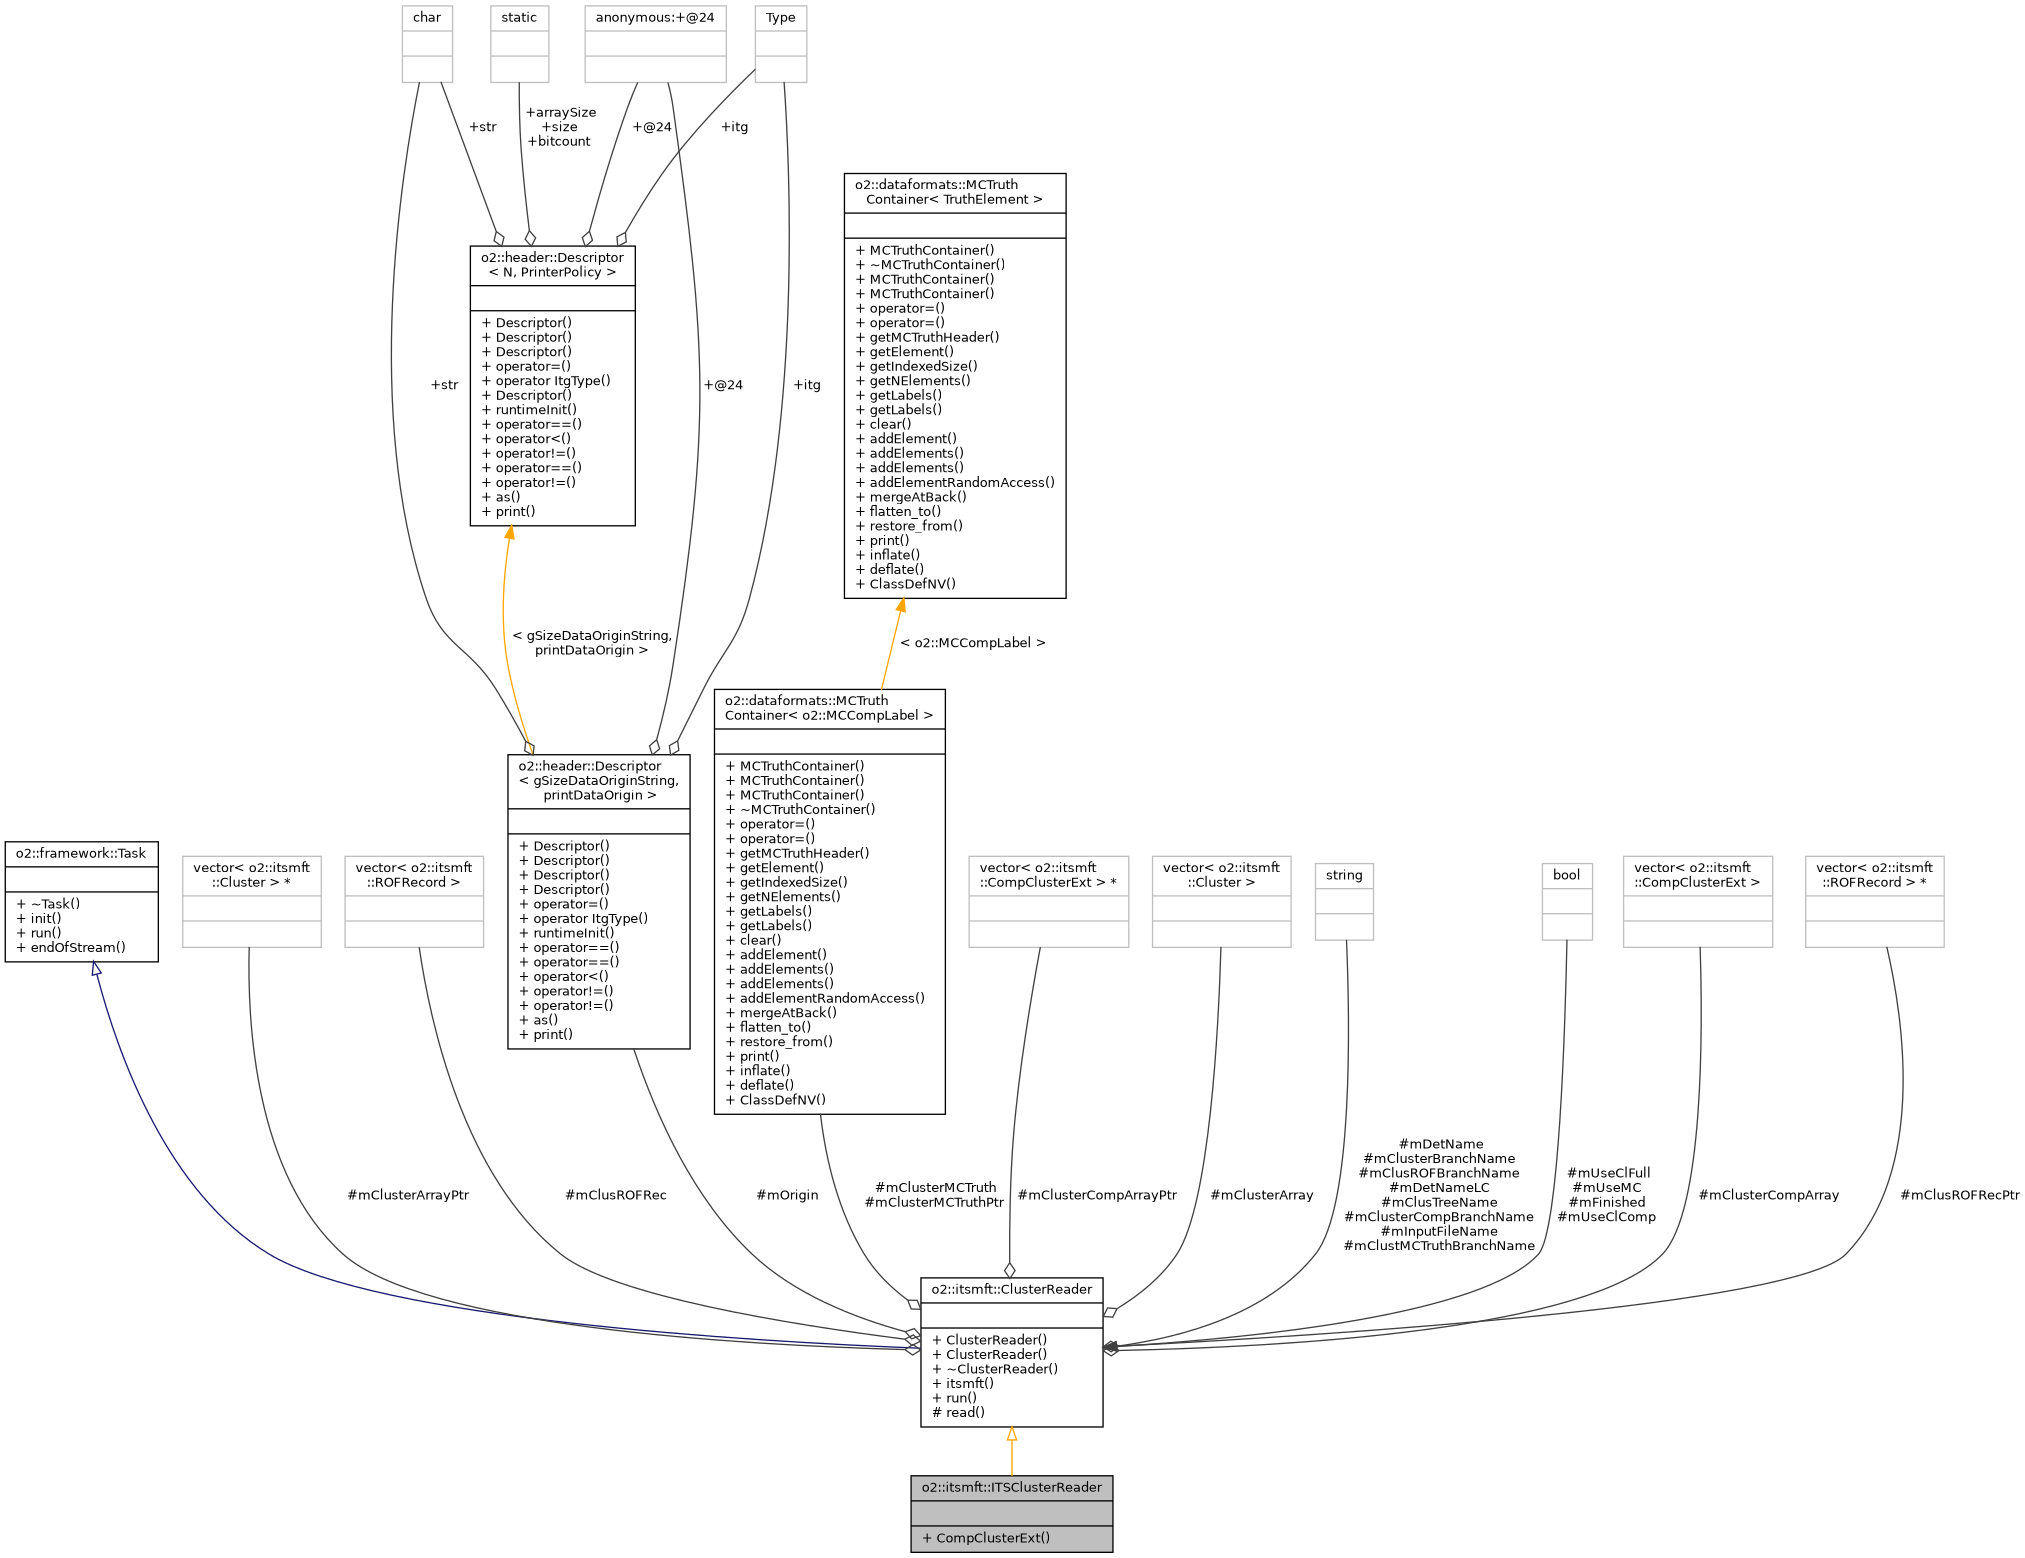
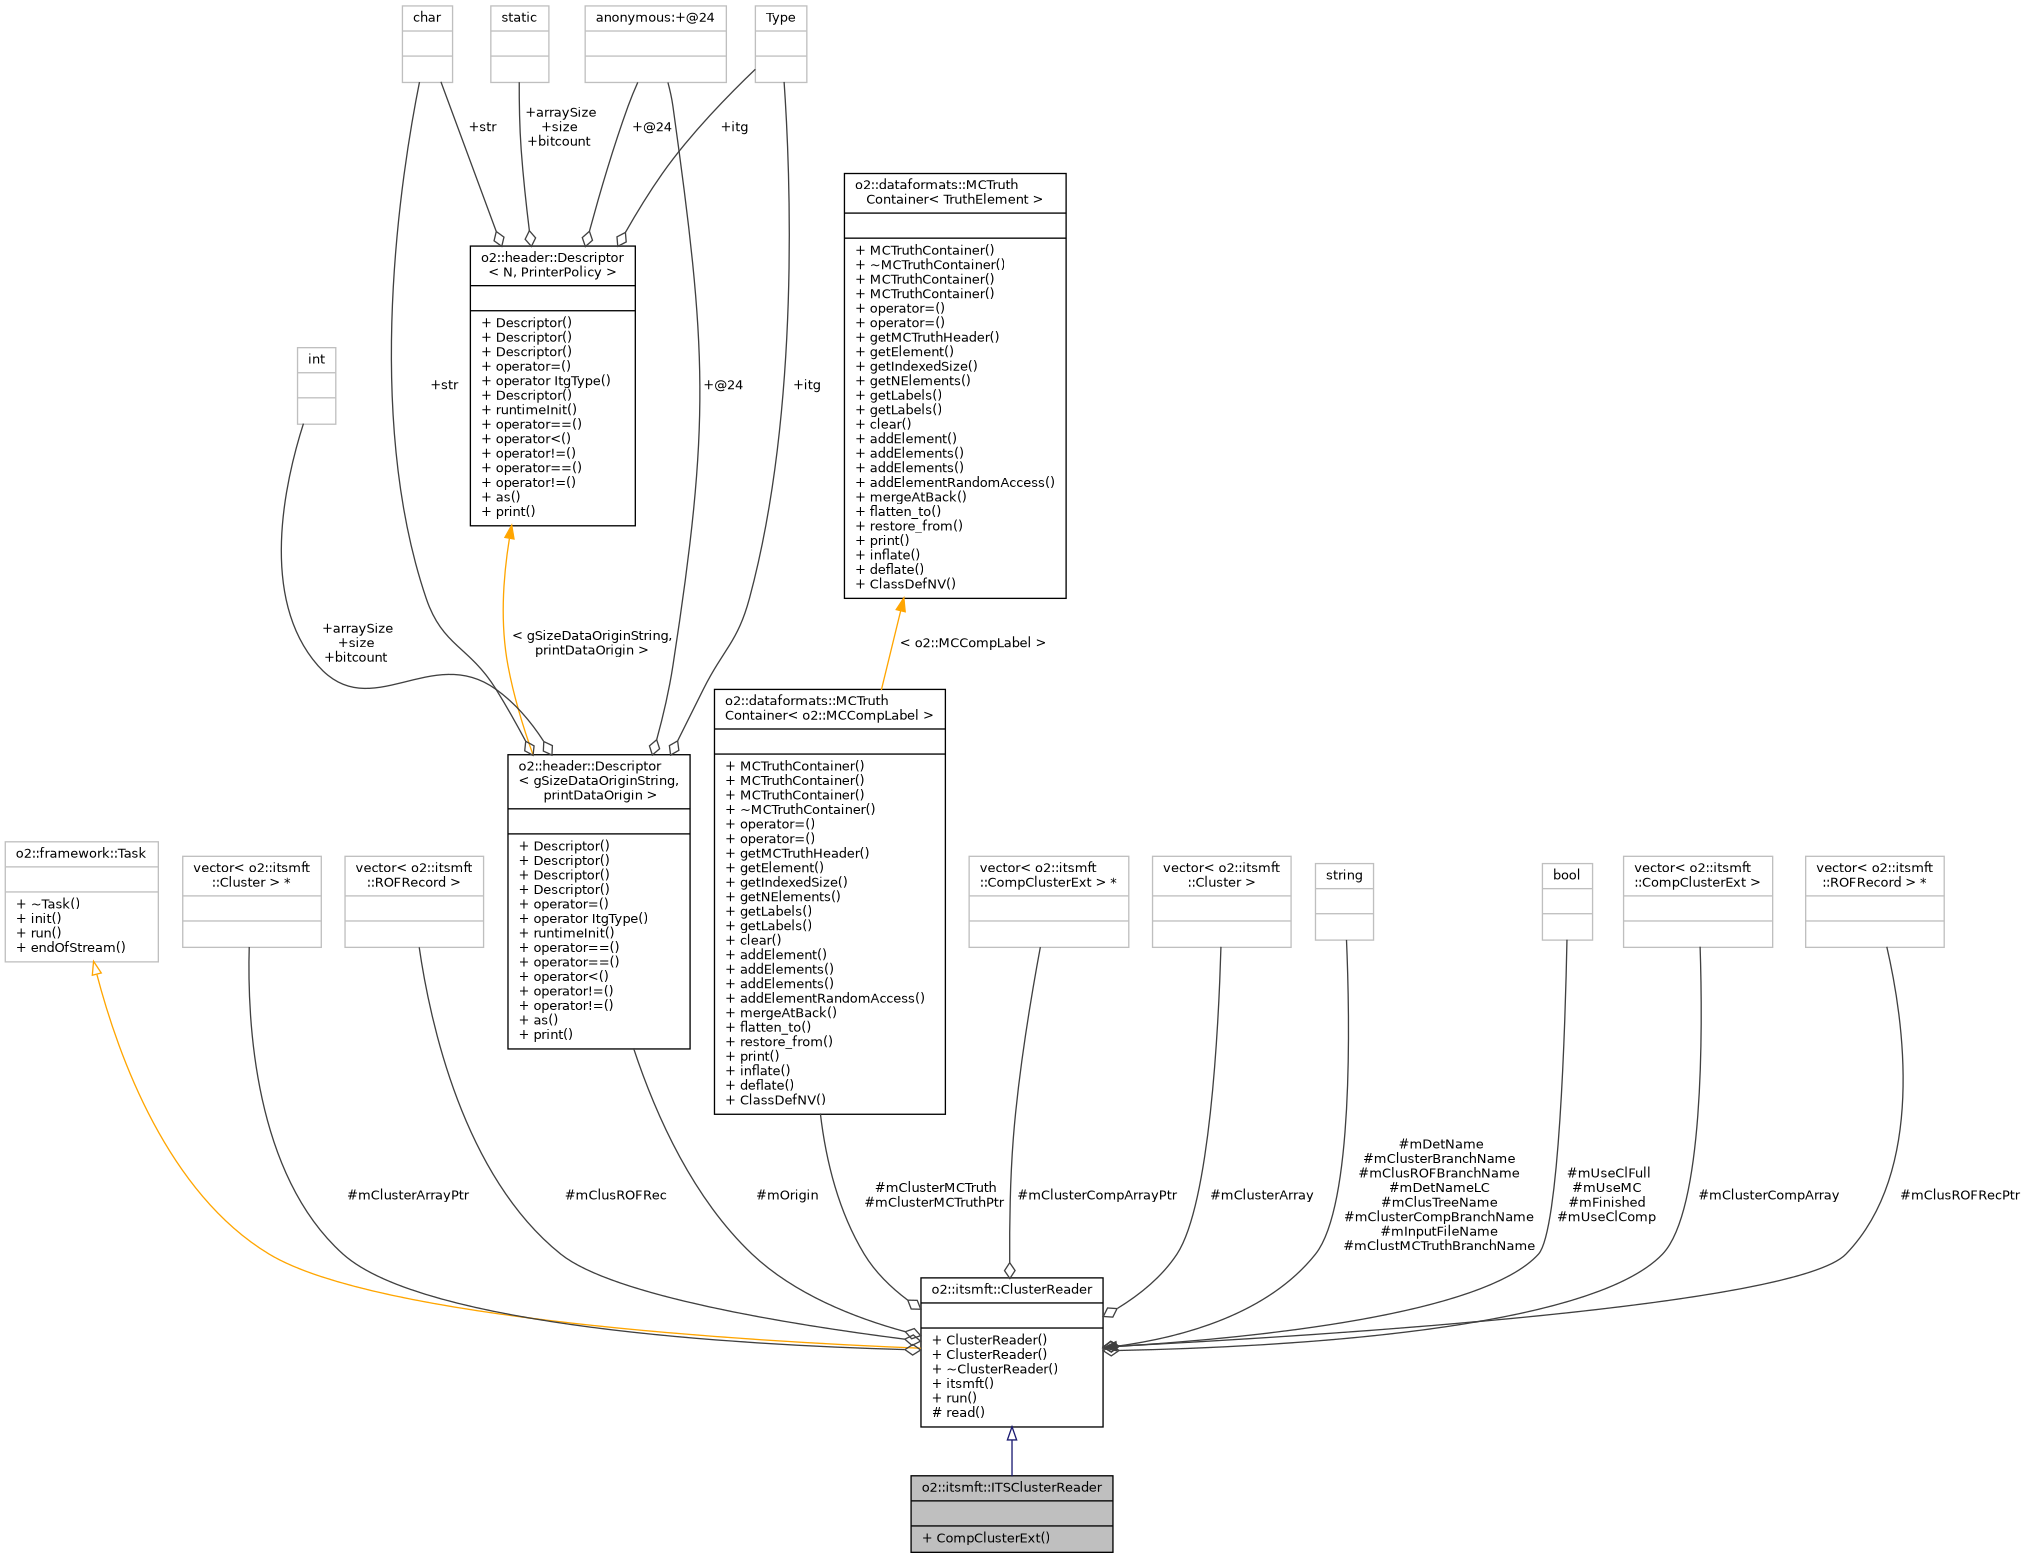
node "int": added
node "o2::framework::Task": color black -> grey75
edge "bool" -> "o2::itsmft::ClusterReader": arrowhead normal -> odiamond
edge "o2::itsmft::ClusterReader" -> "o2::framework::Task": color midnightblue -> orange
edge "o2::itsmft::ITSClusterReader" -> "o2::itsmft::ClusterReader": color orange -> midnightblue
